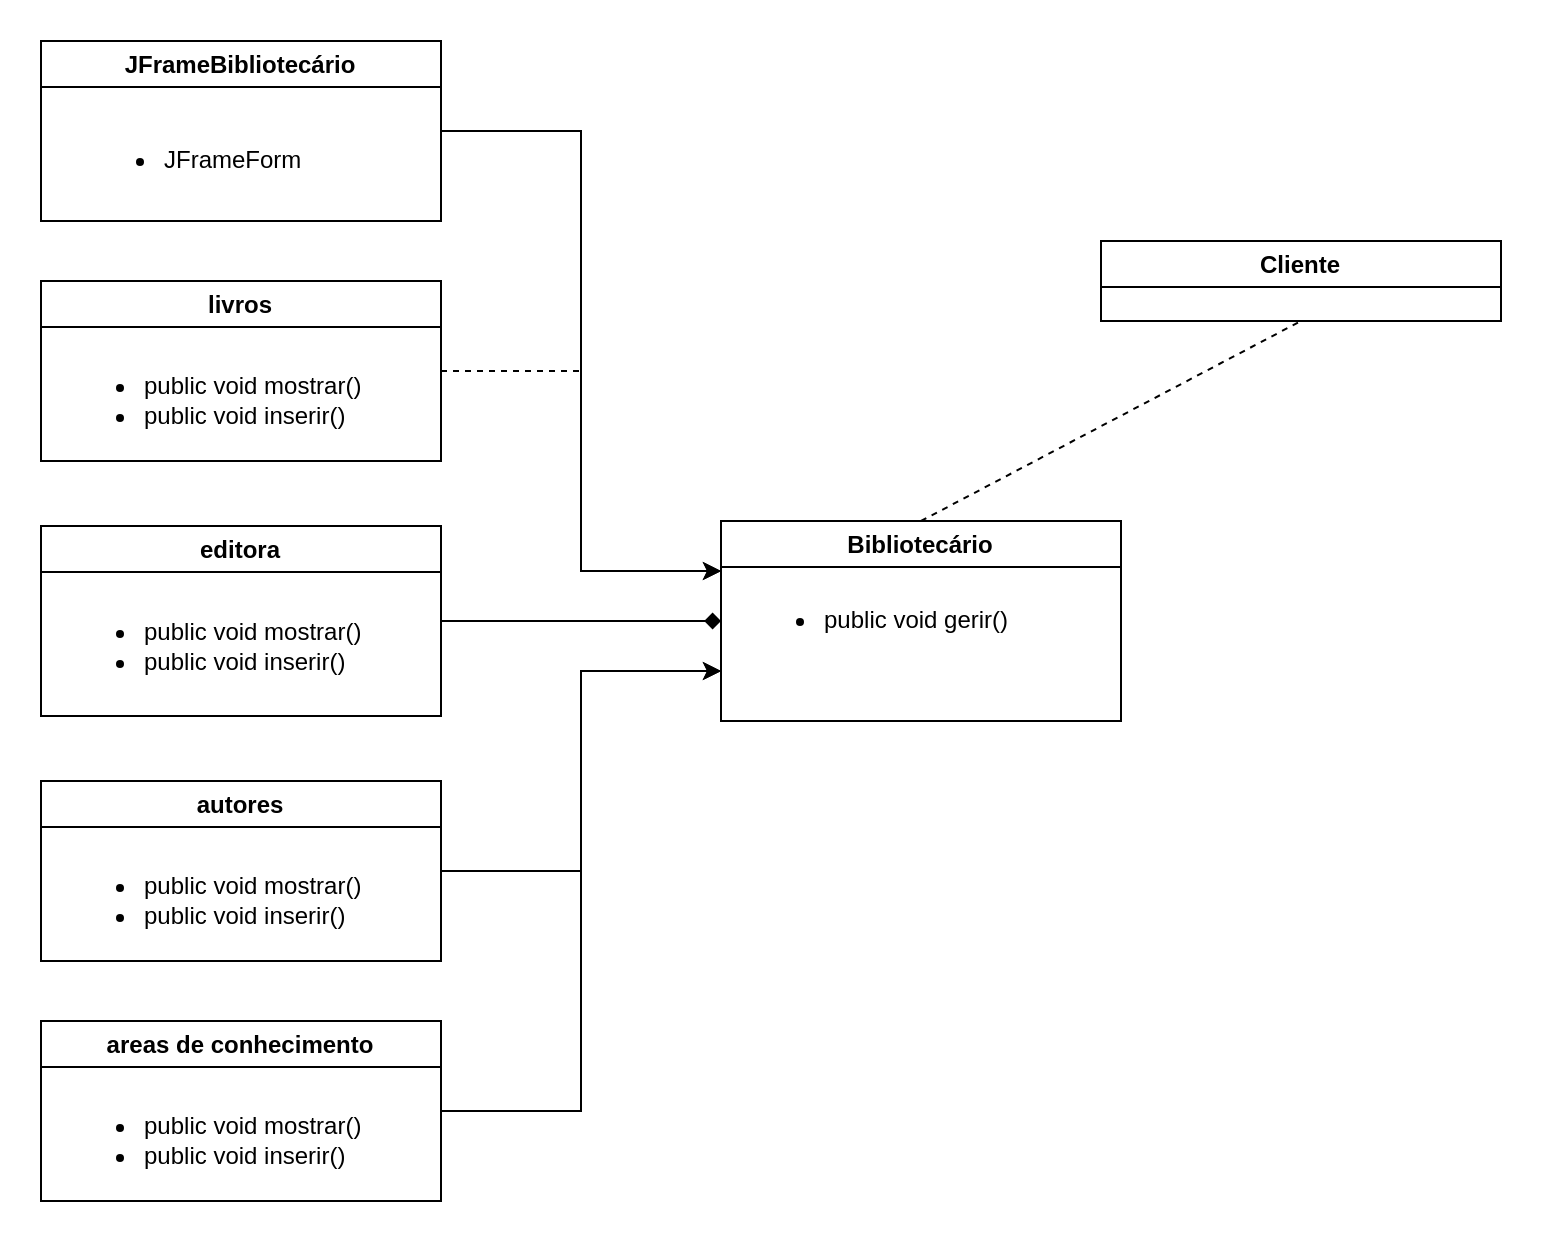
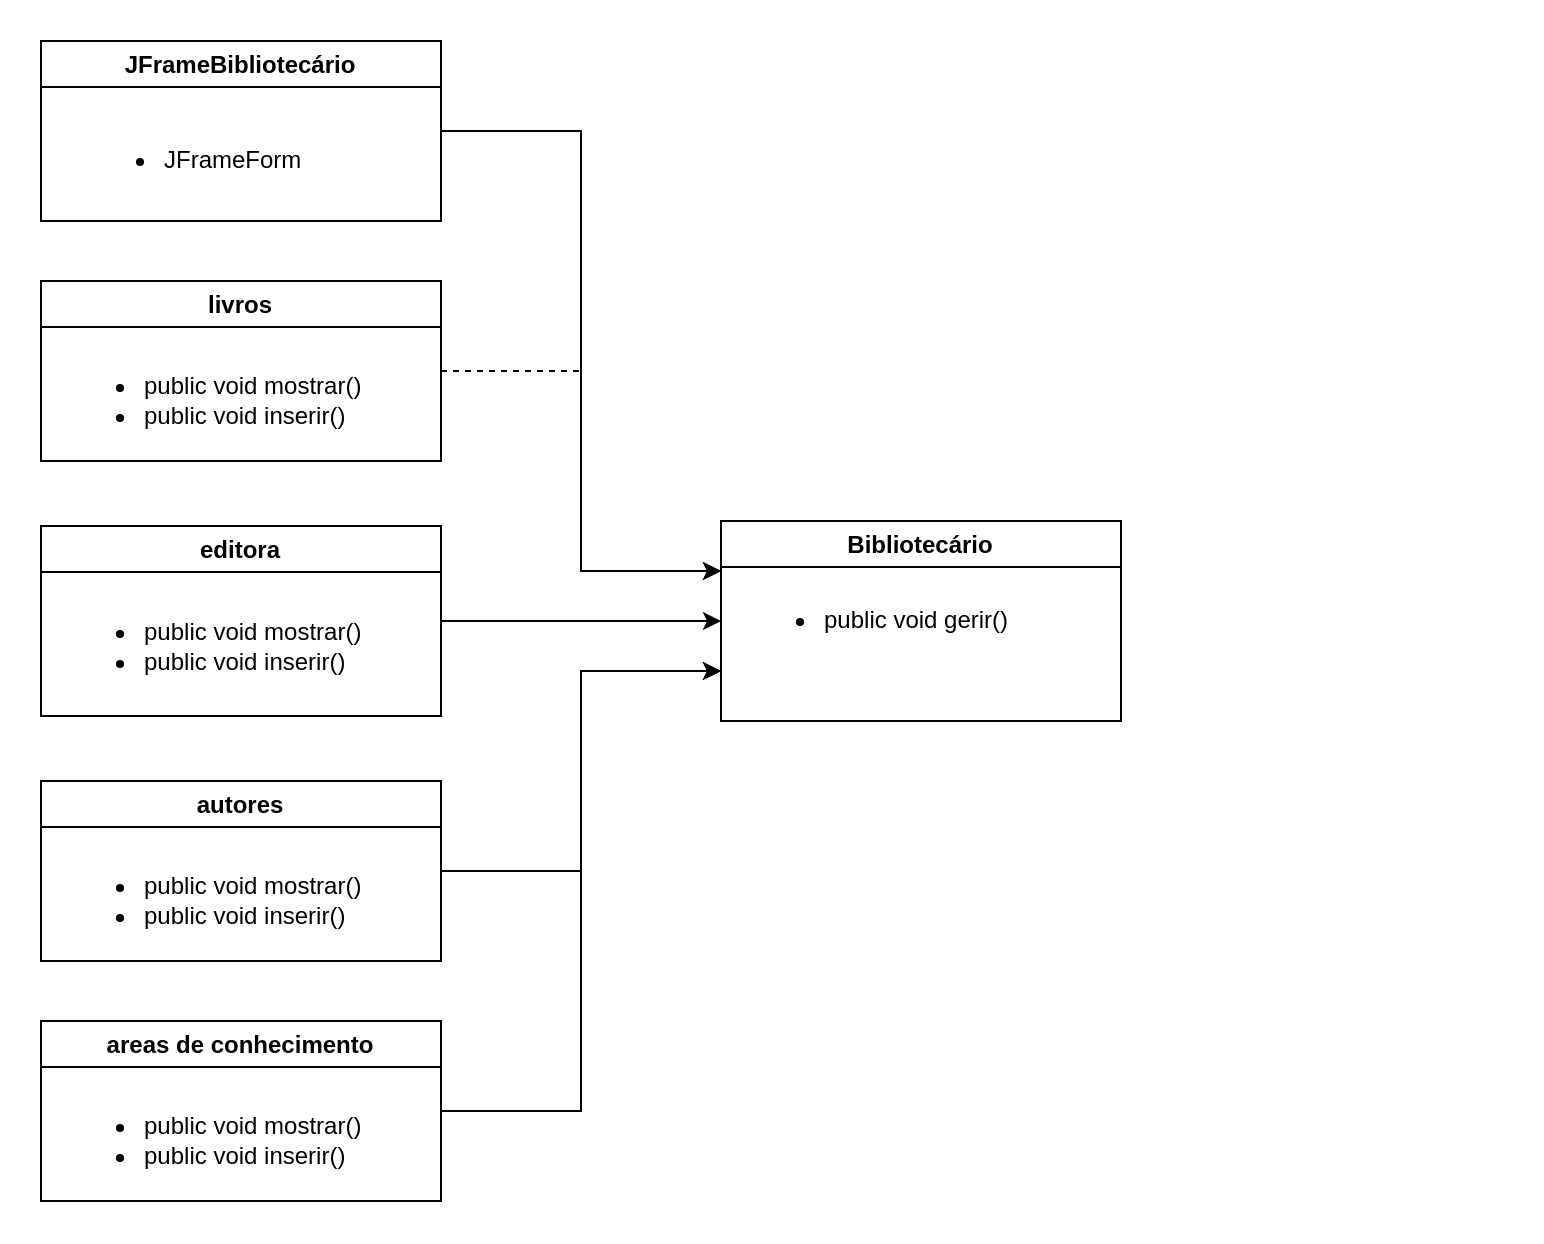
node "Cliente": removed
edge "Cliente" -- "Bibliotecário": removed
edge "editora" -> "Bibliotecário": arrowhead diamond -> classic
